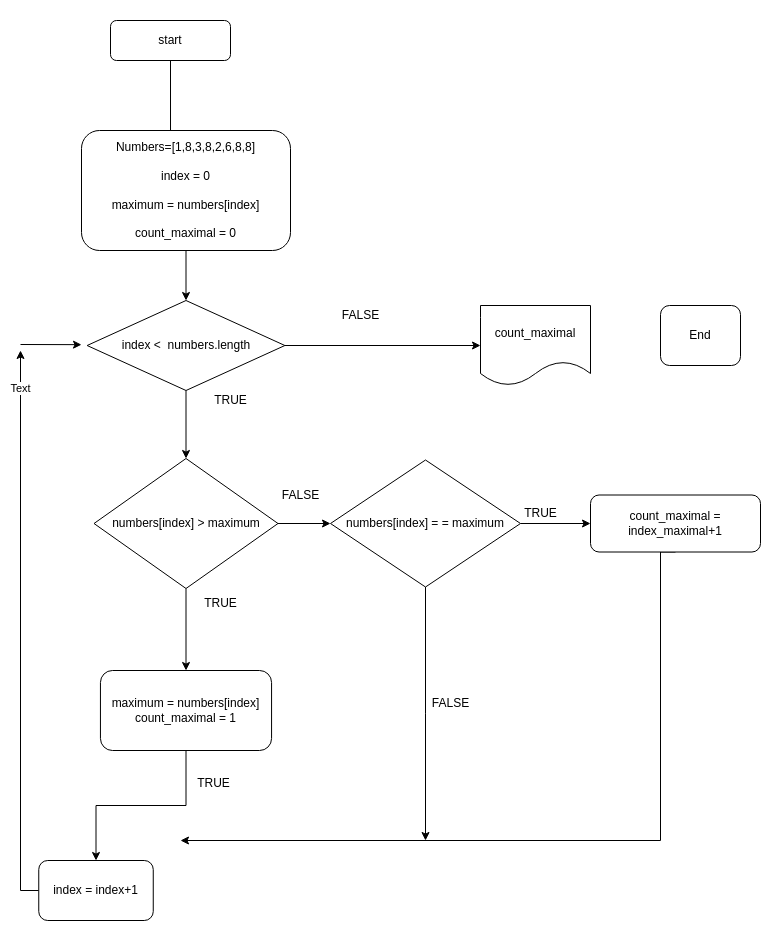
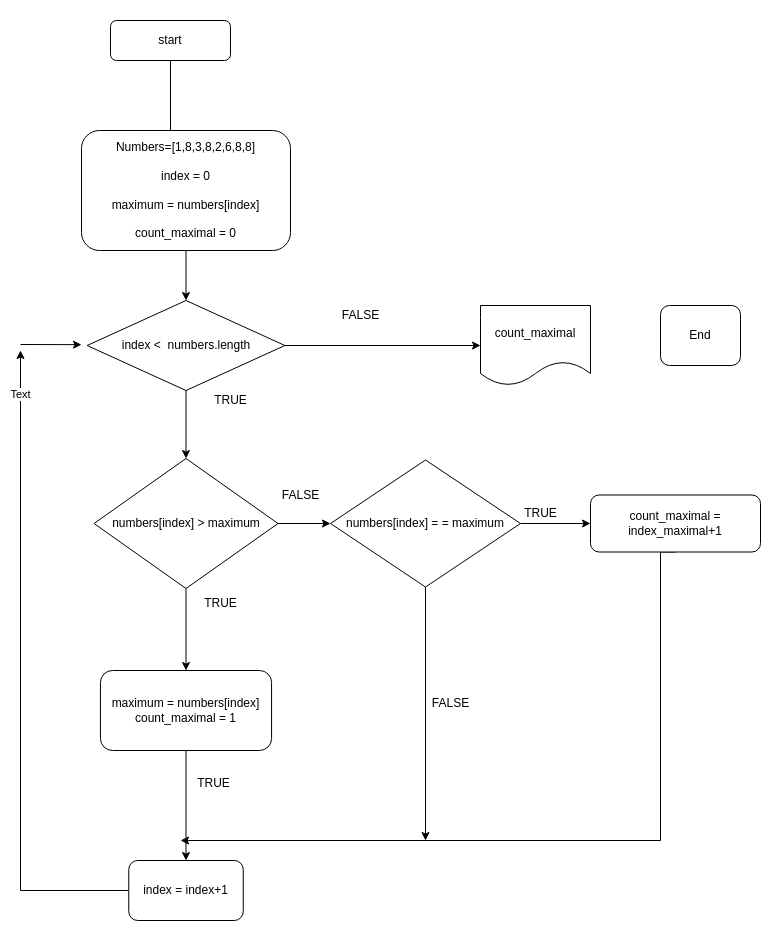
node "index = index+1": moved (96, 891) -> (186, 891)
